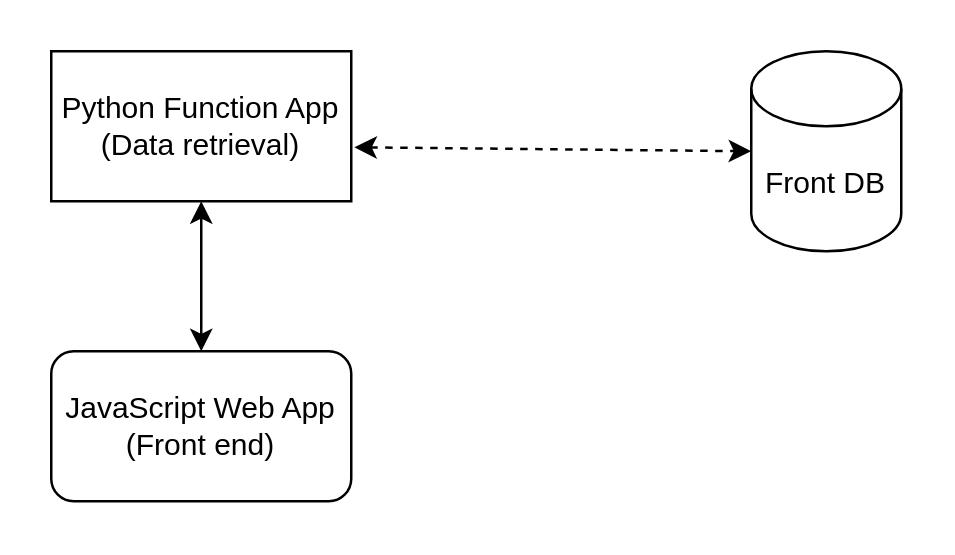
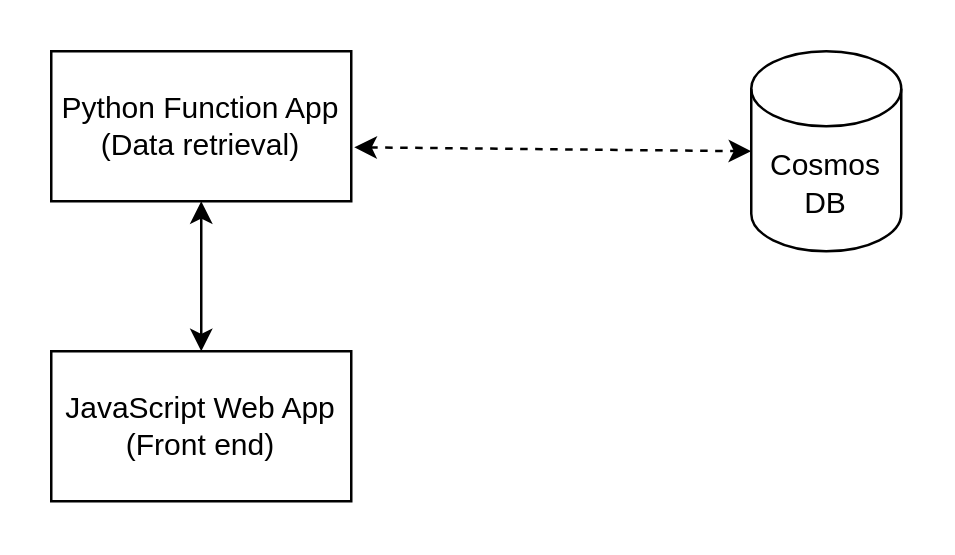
node "Front DB": label "Front DB" -> "Cosmos DB"
node "JavaScript Web App (Front end)": shape rounded rectangle -> rectangle
